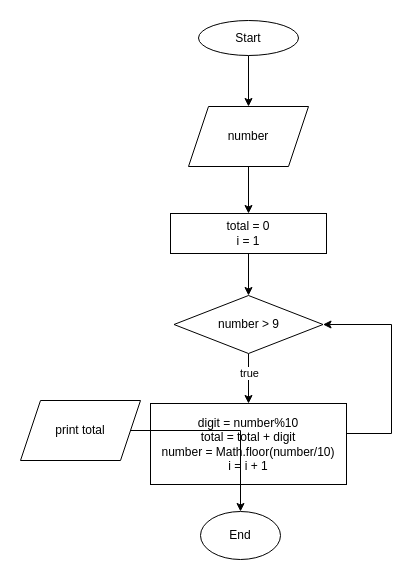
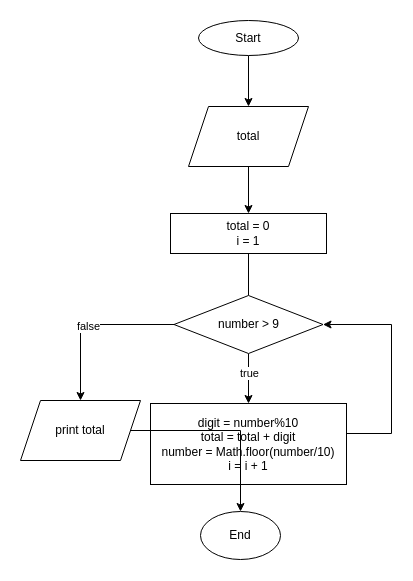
node "number": label "number" -> "total"
edge "total = 0 i = 1" -> "number > 9": arrowhead classic -> none
edge "number > 9" -> "print total": added, label "false"
